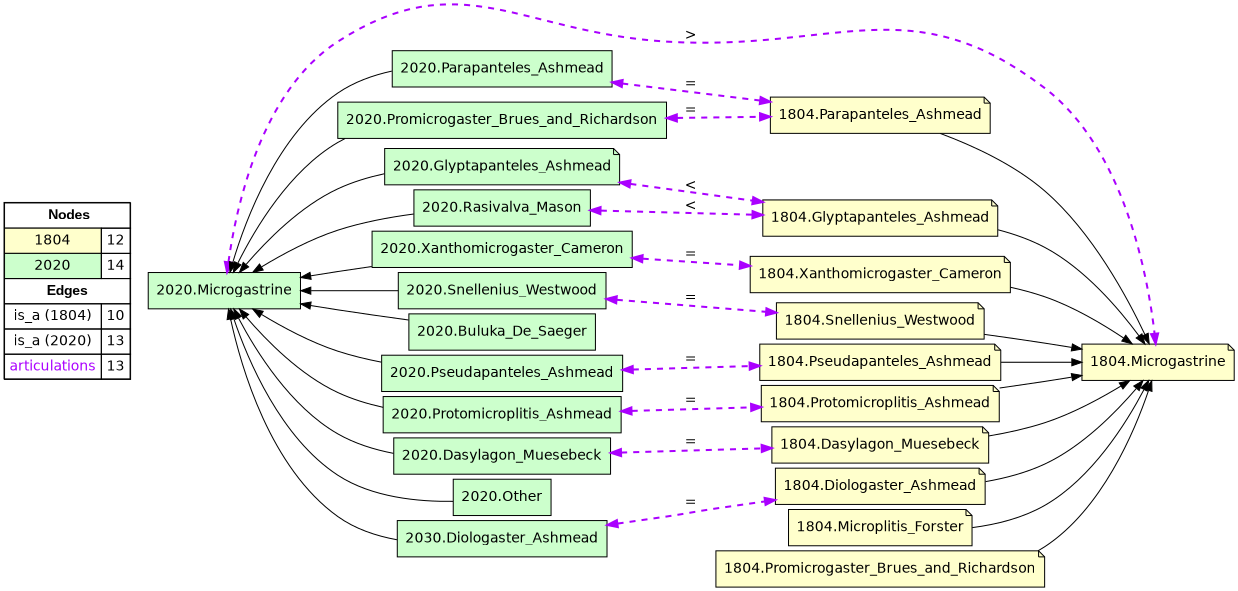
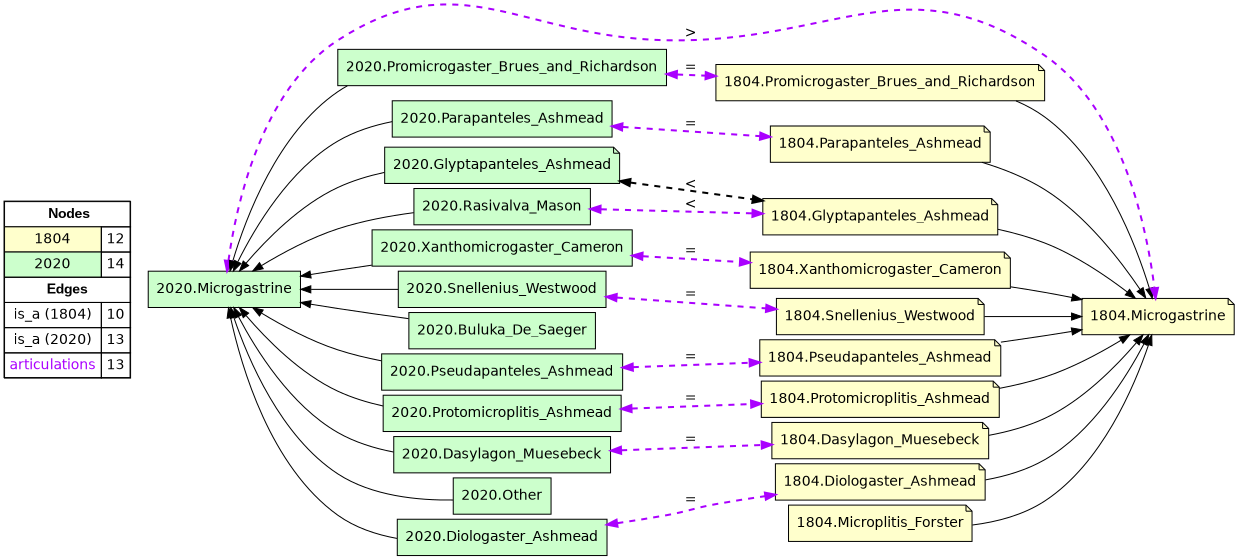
edge "1804.Parapanteles_Ashmead" -- "2020.Promicrogaster_Brues_and_Richardson": now "1804.Promicrogaster_Brues_and_Richardson" -- "2020.Promicrogaster_Brues_and_Richardson"
edge "2020.Glyptapanteles_Ashmead" -- "1804.Glyptapanteles_Ashmead": color #aa00ff -> #000000
node "2030.Diologaster_Ashmead": label "2030.Diologaster_Ashmead" -> "2020.Diologaster_Ashmead"
